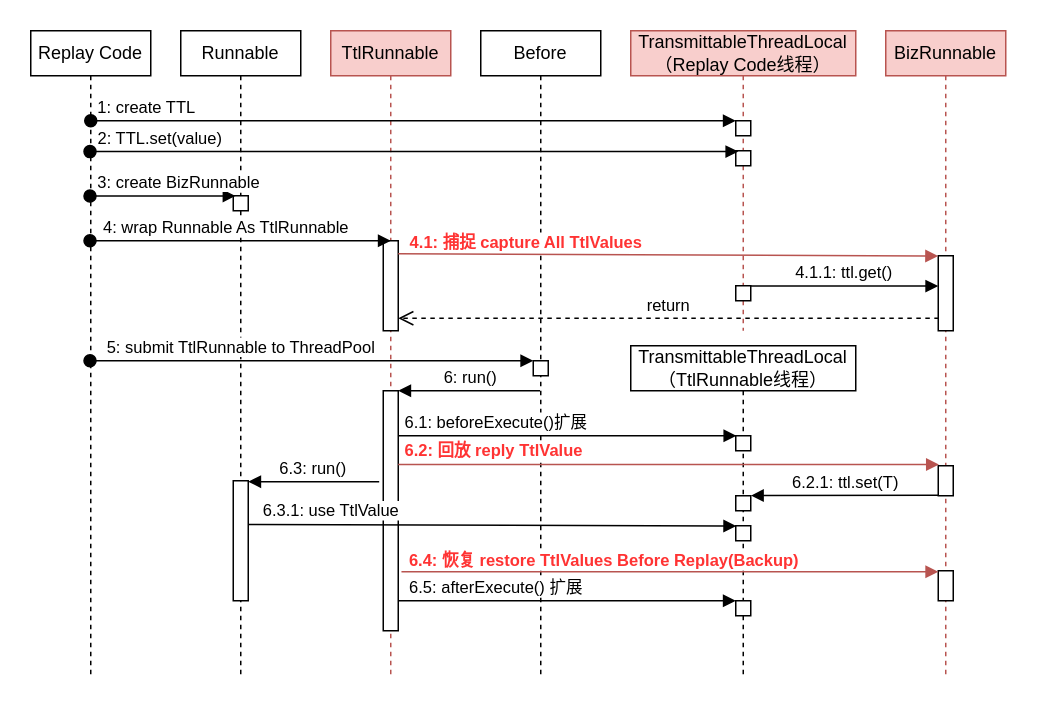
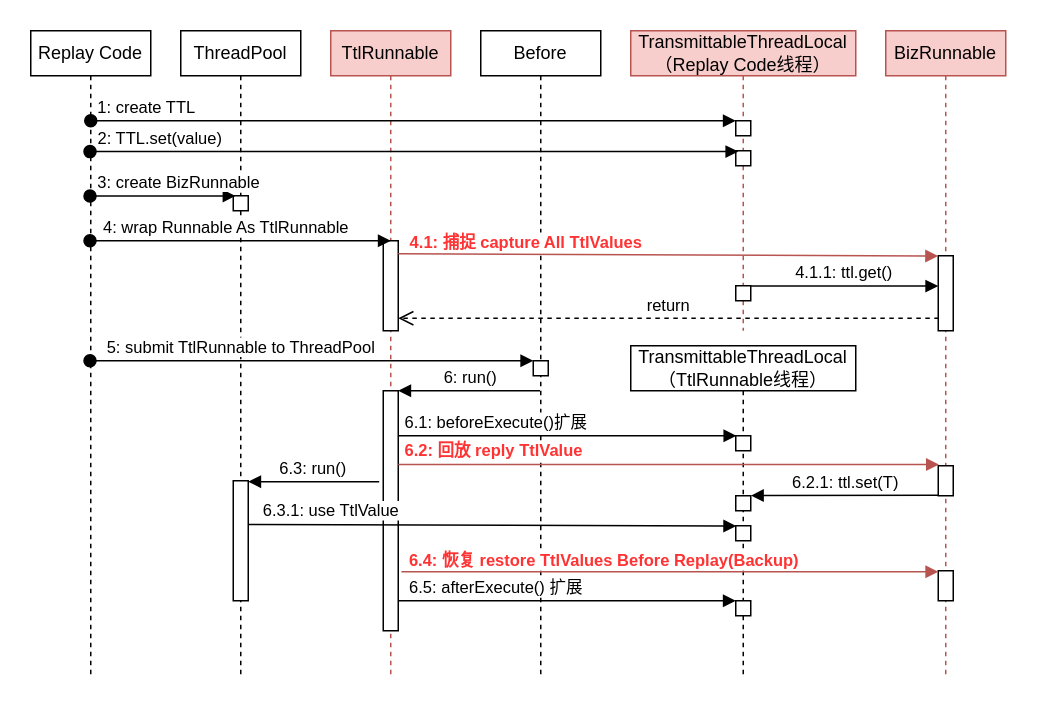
node "Runnable": label "Runnable" -> "ThreadPool"
